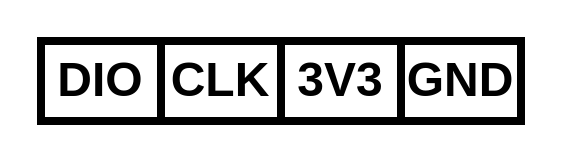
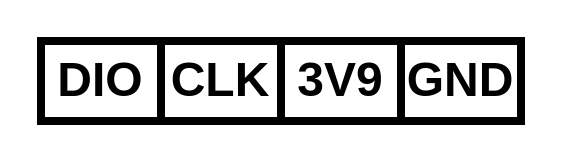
node "3V3": label "3V3" -> "3V9"
